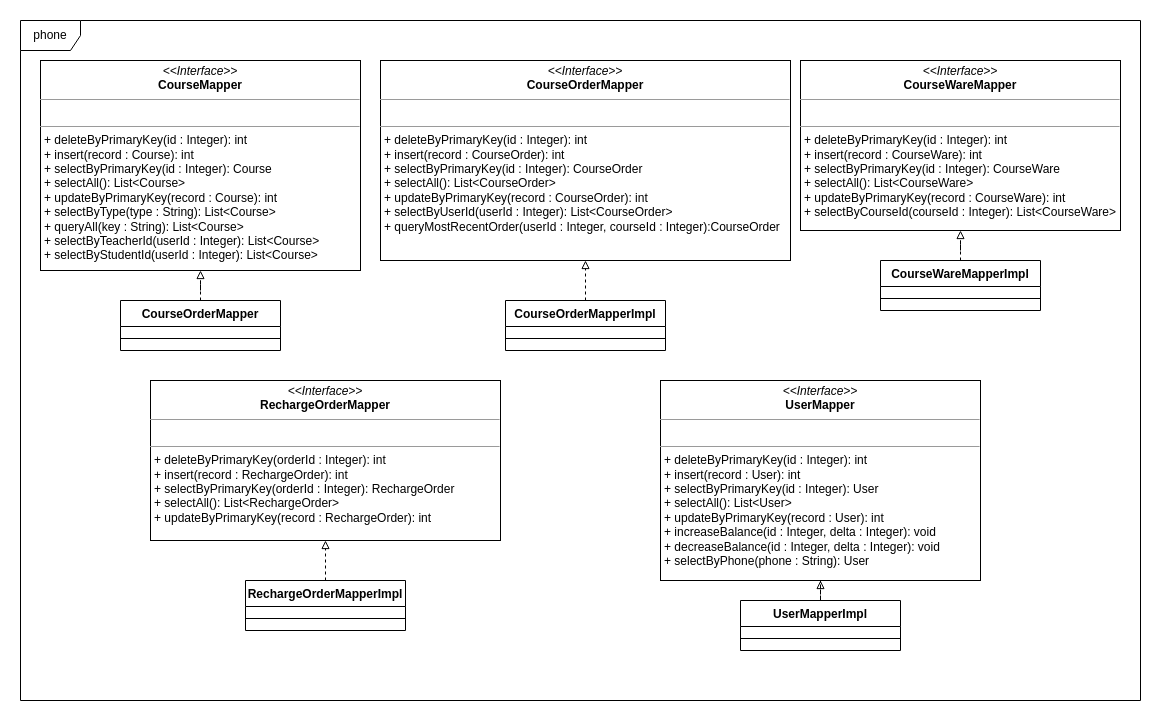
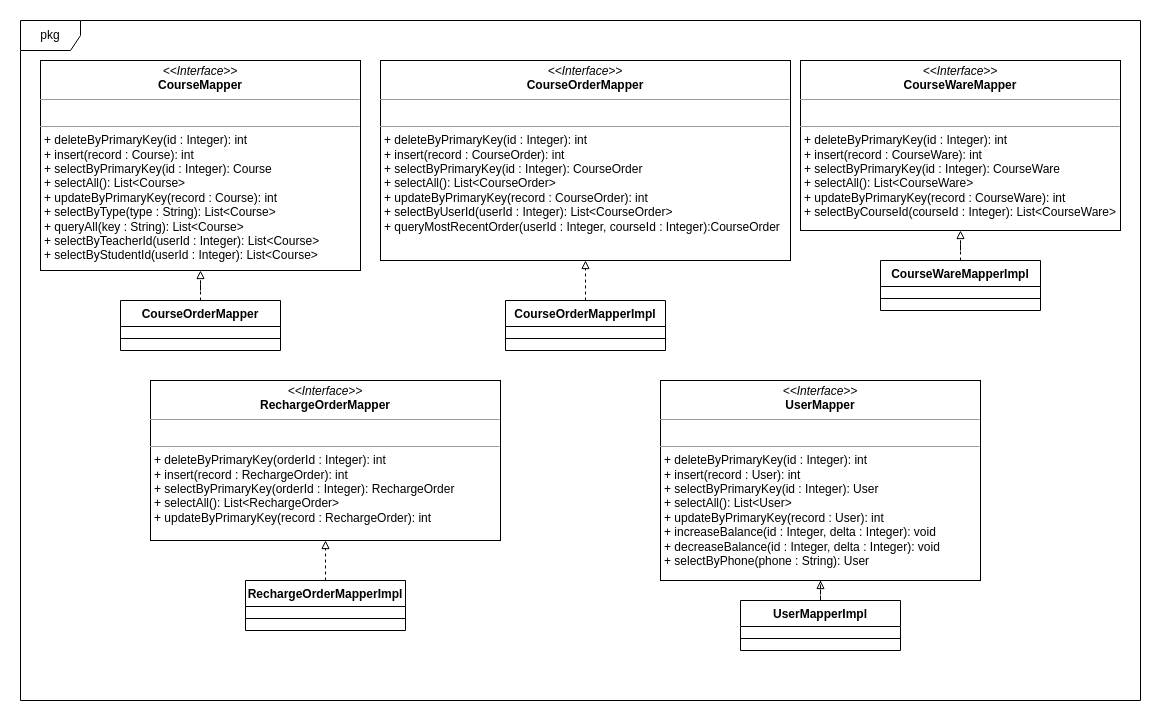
node "phone": label "phone" -> "pkg"
